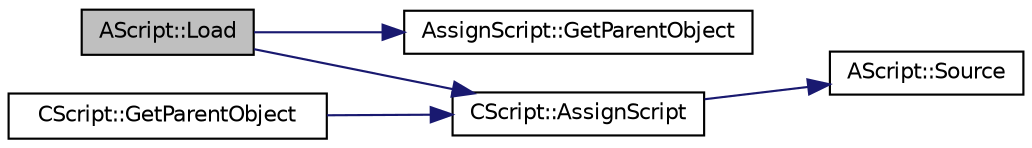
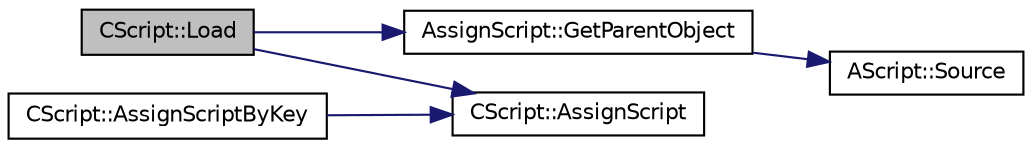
node "AScript::Load": label "AScript::Load" -> "CScript::Load"
edge "CScript::AssignScript" -> "AScript::Source": now "AssignScript::GetParentObject" -> "AScript::Source"
node "CScript::GetParentObject": label "CScript::GetParentObject" -> "CScript::AssignScriptByKey"
